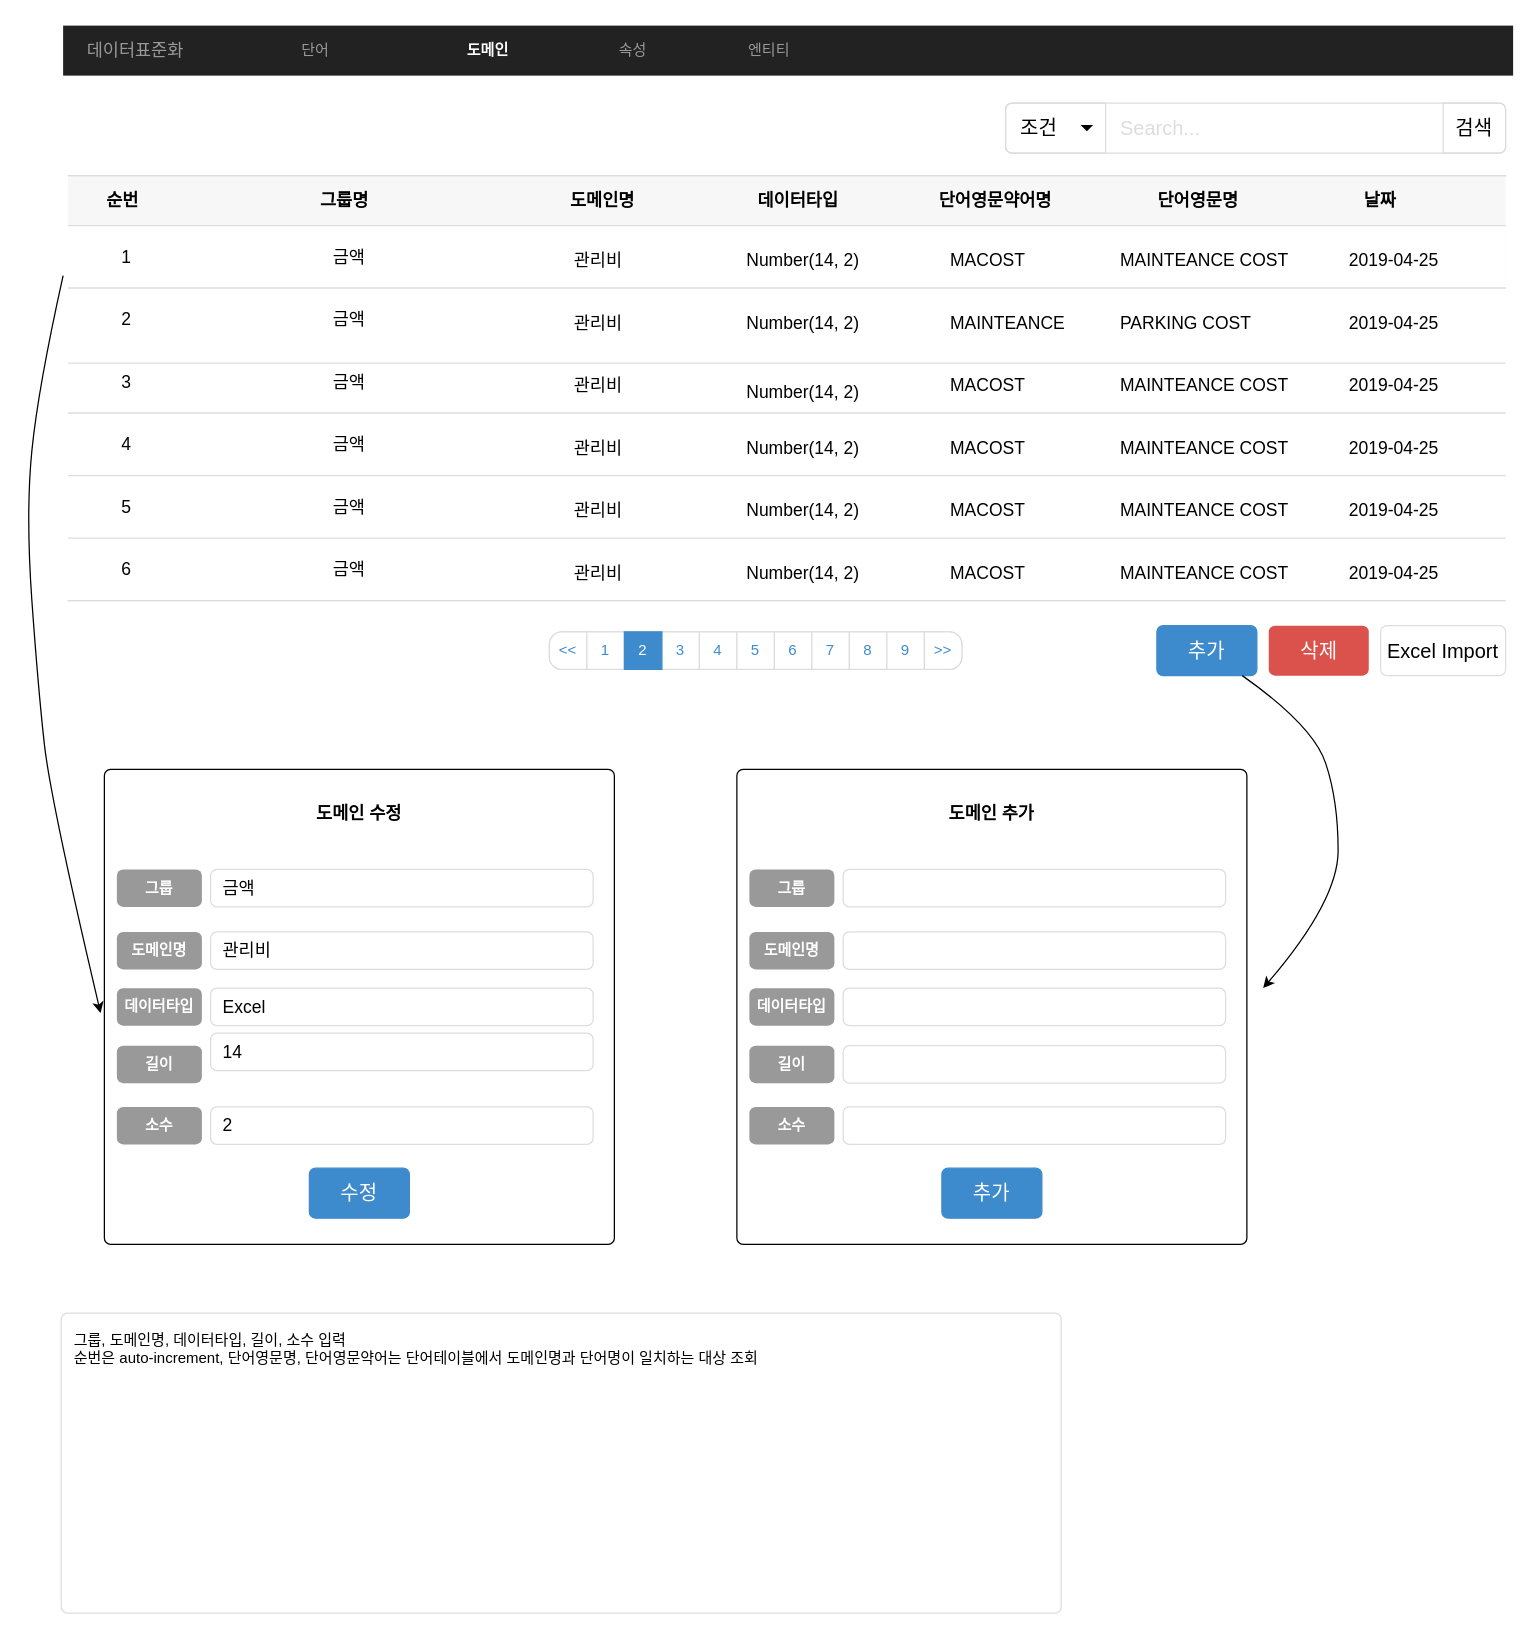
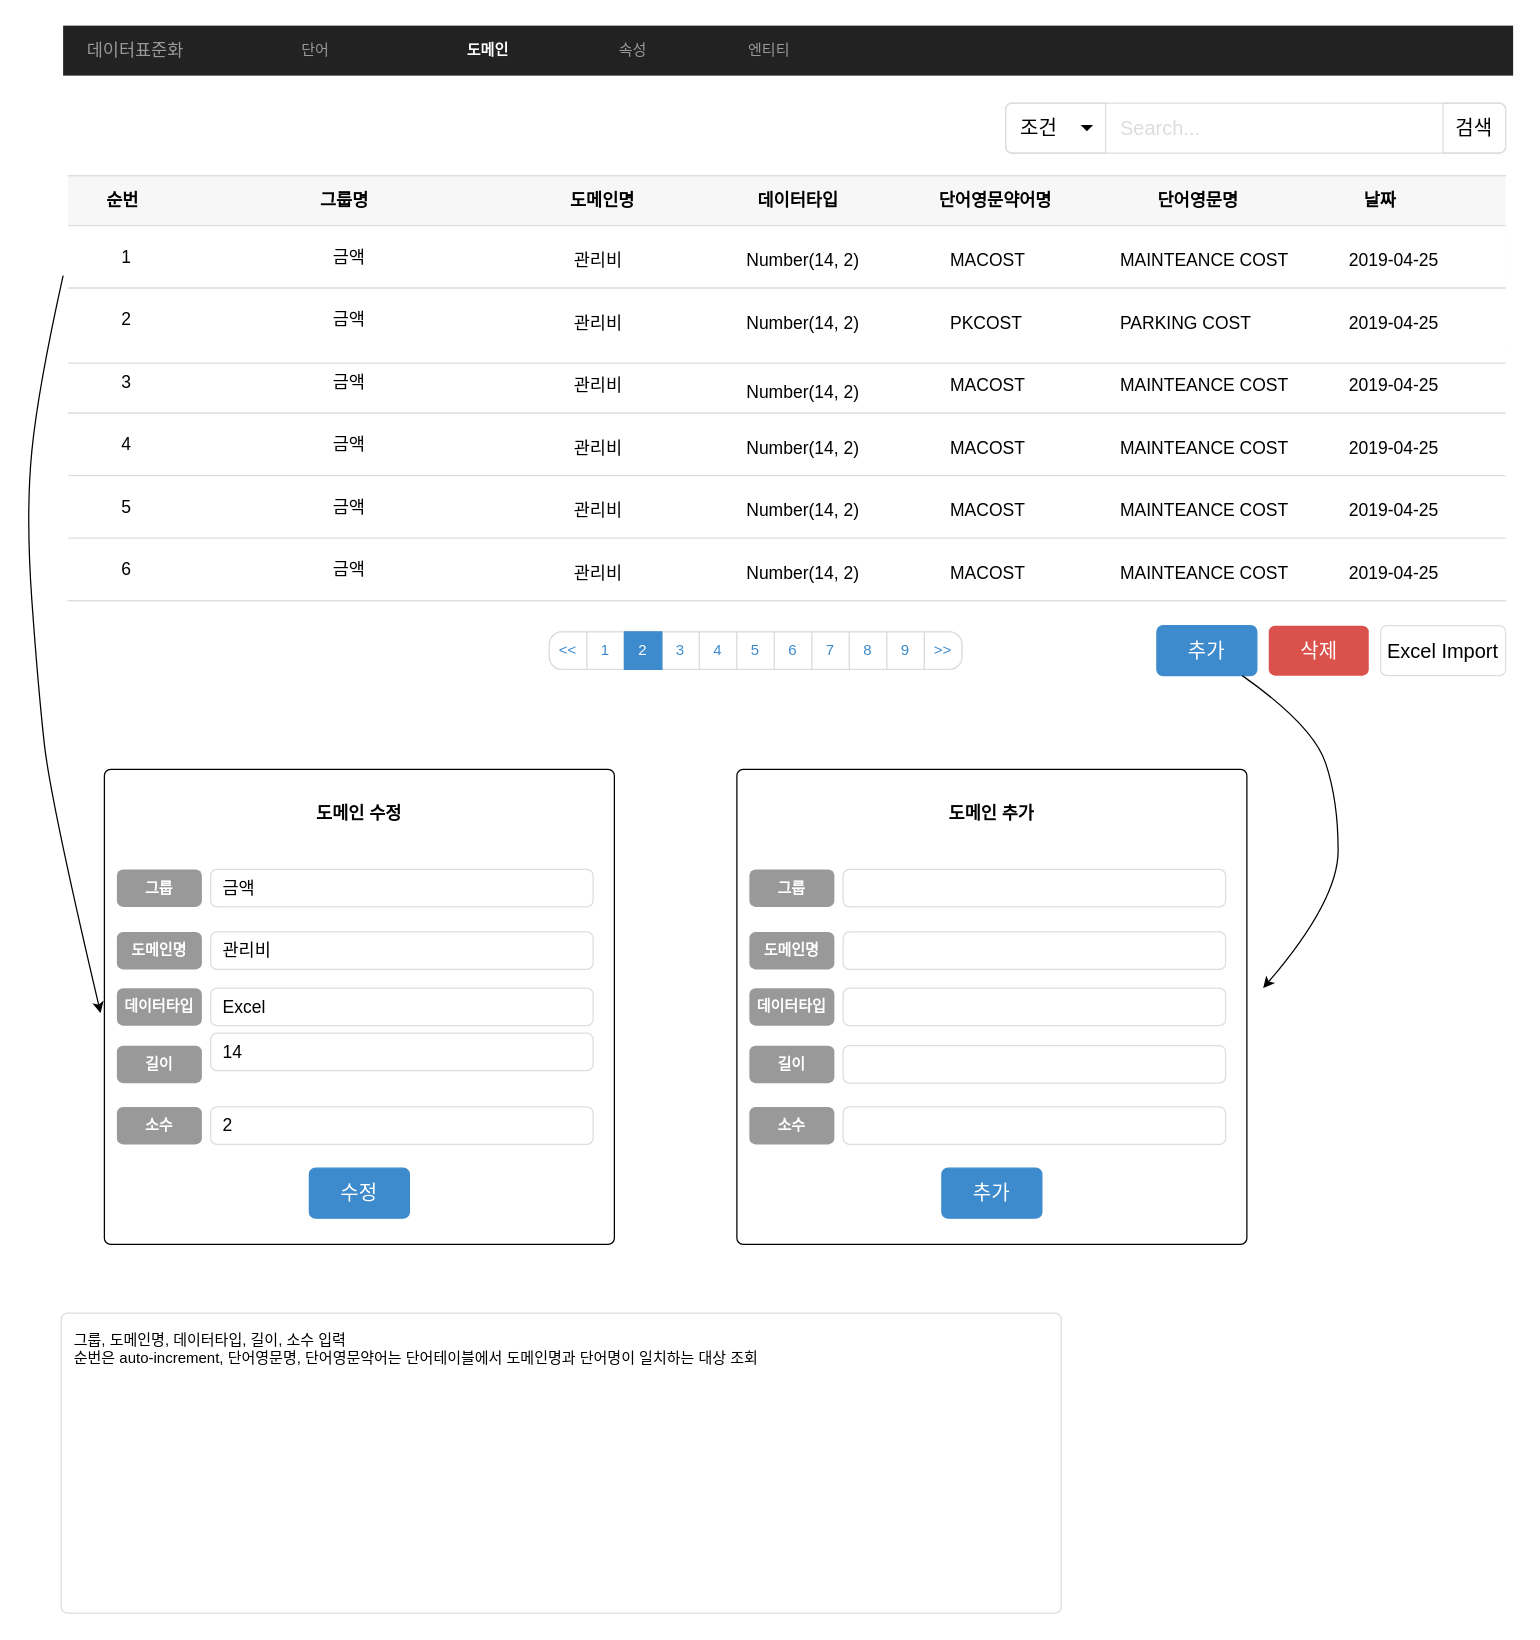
node "MAINTEANCE": label "MAINTEANCE" -> "PKCOST"
